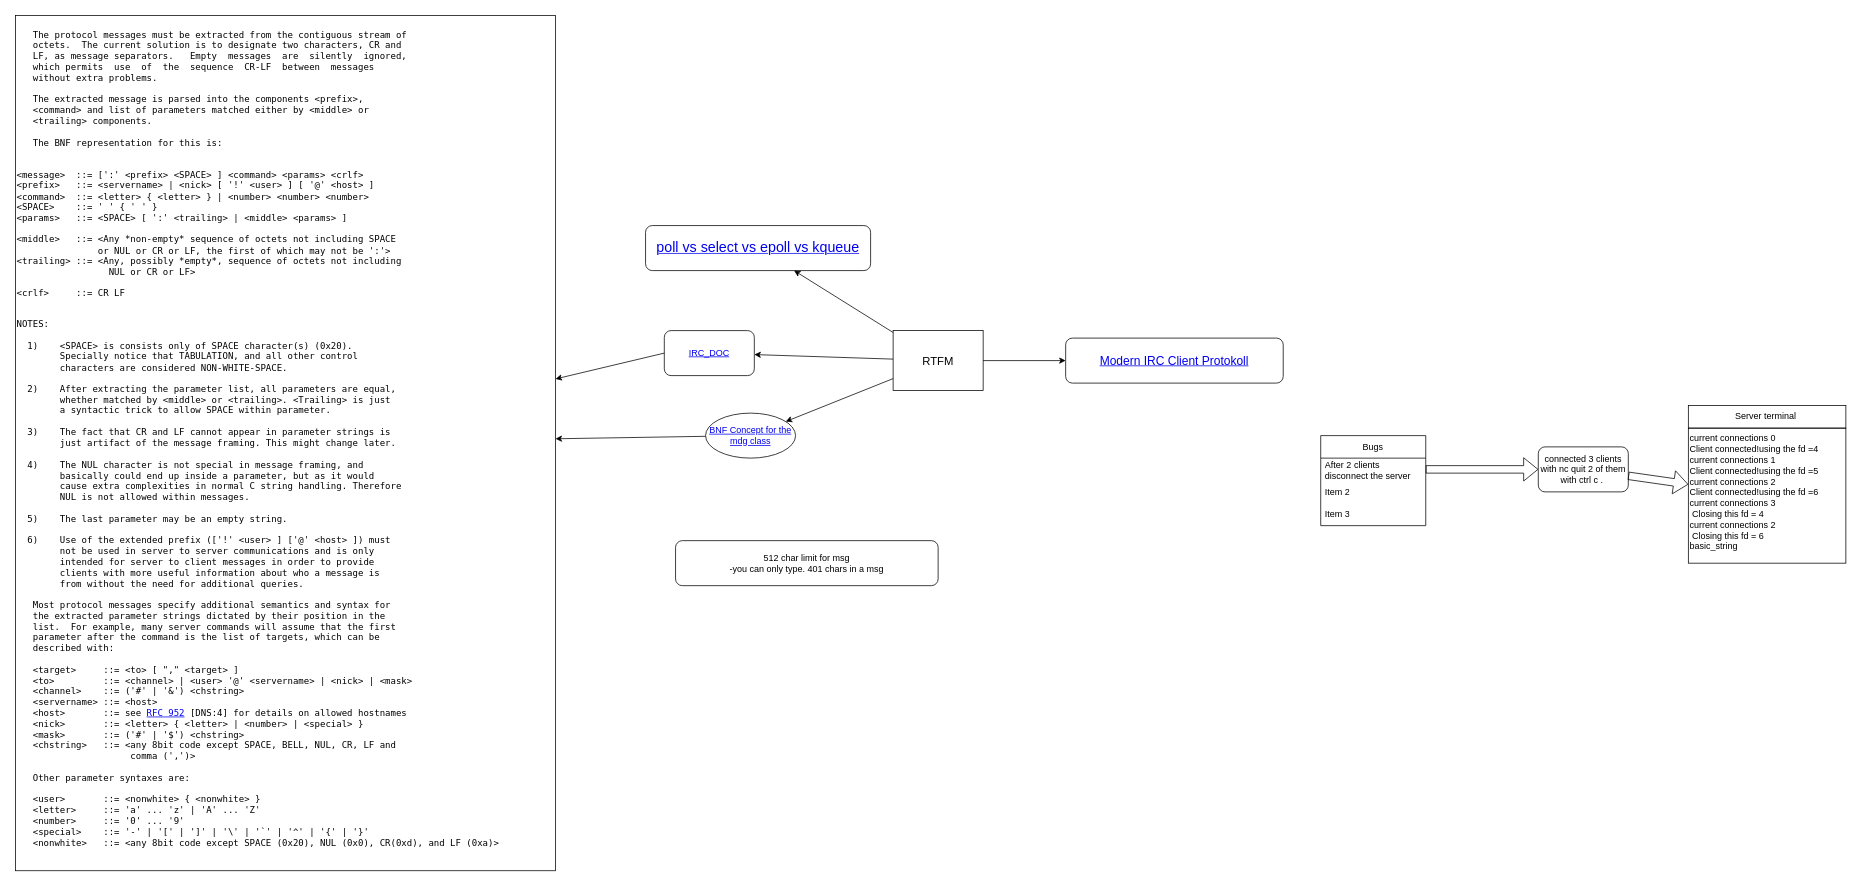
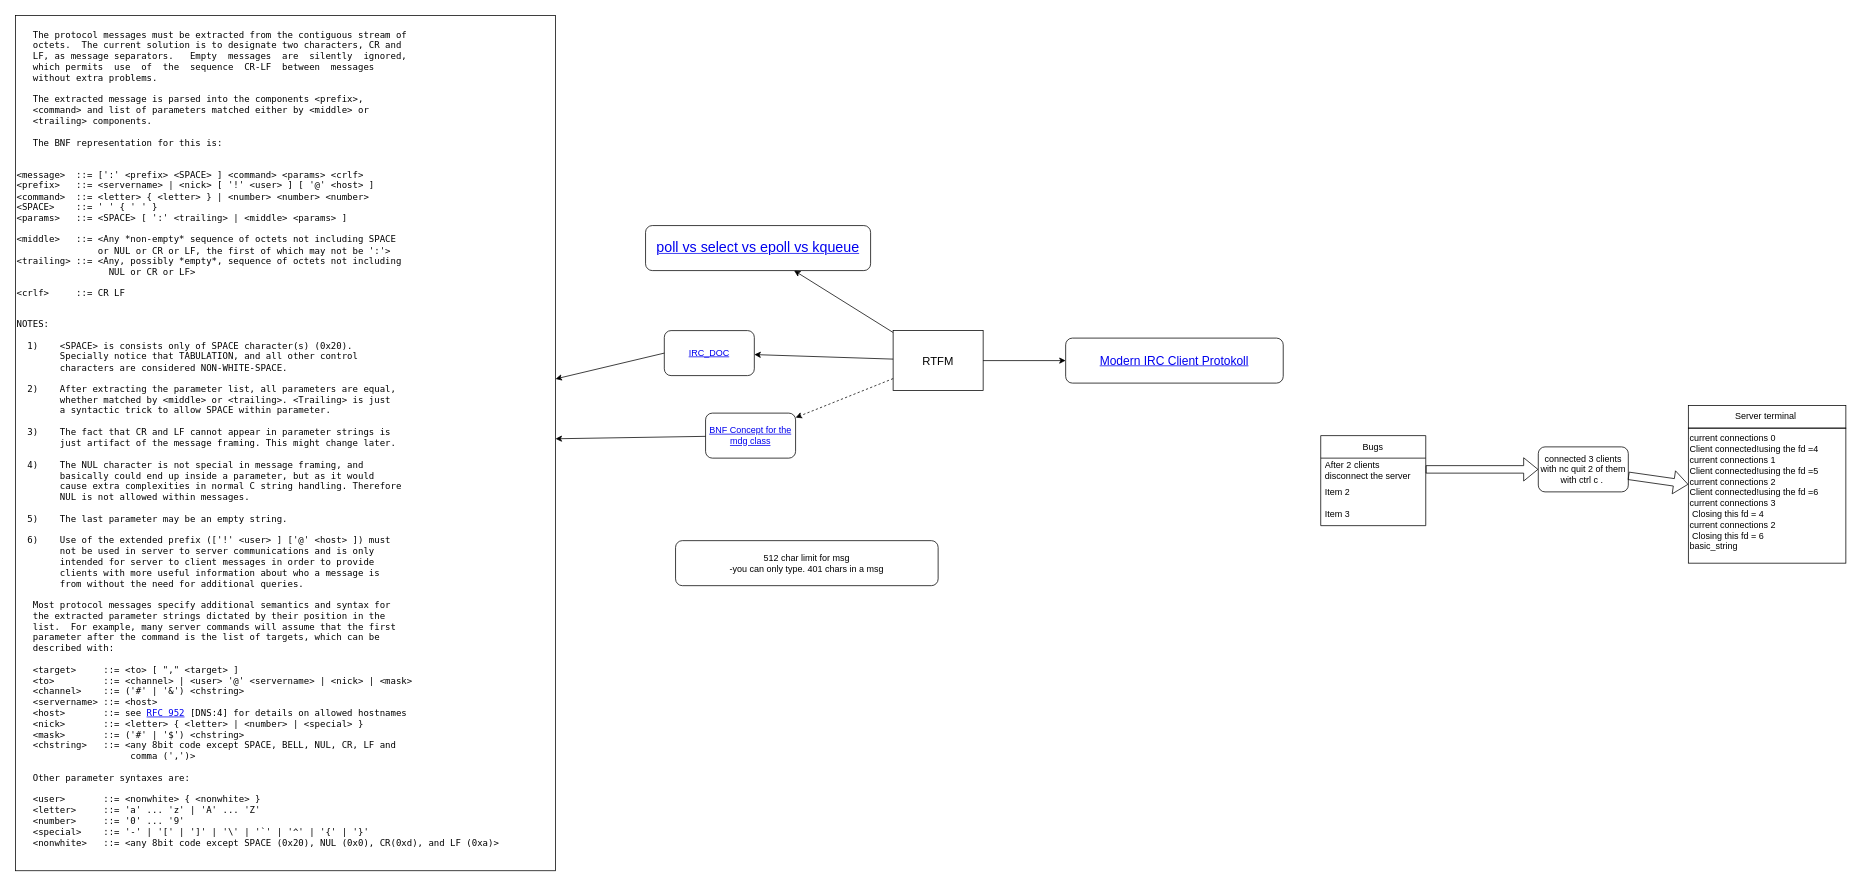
edge "RTFM" -> "BNF Concept for the mdg class": style solid -> dashed
node "BNF Concept for the mdg class": shape ellipse -> rounded rectangle
